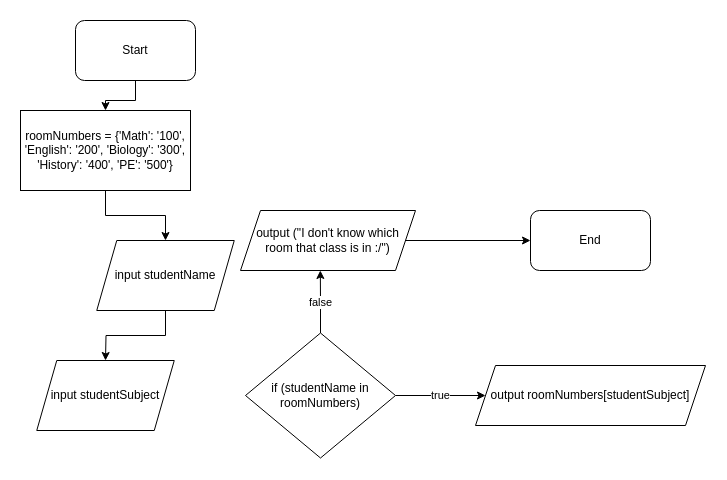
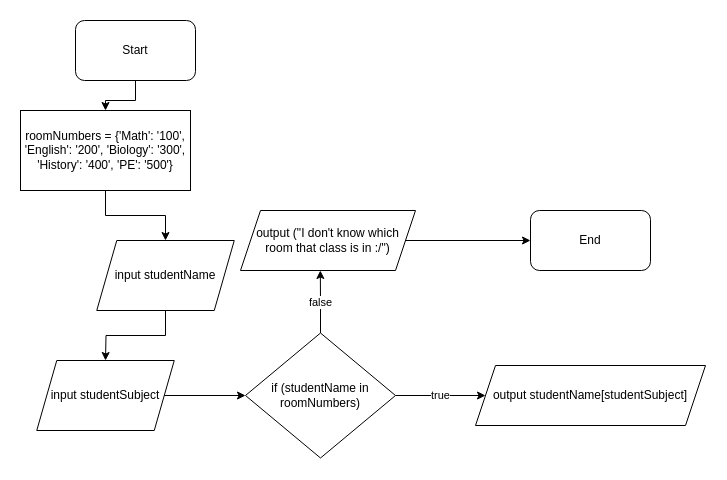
edge "input studentSubject" -> "if (studentName in roomNumbers)": added
node "output roomNumbers[studentSubject]": label "output roomNumbers[studentSubject]" -> "output studentName[studentSubject]"
